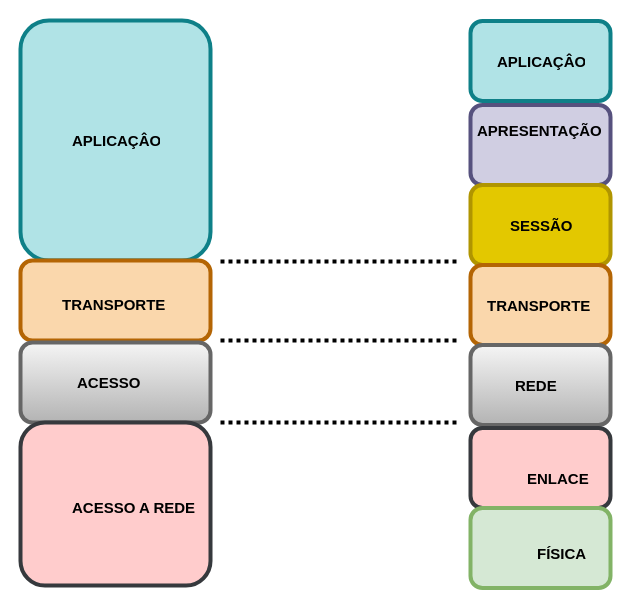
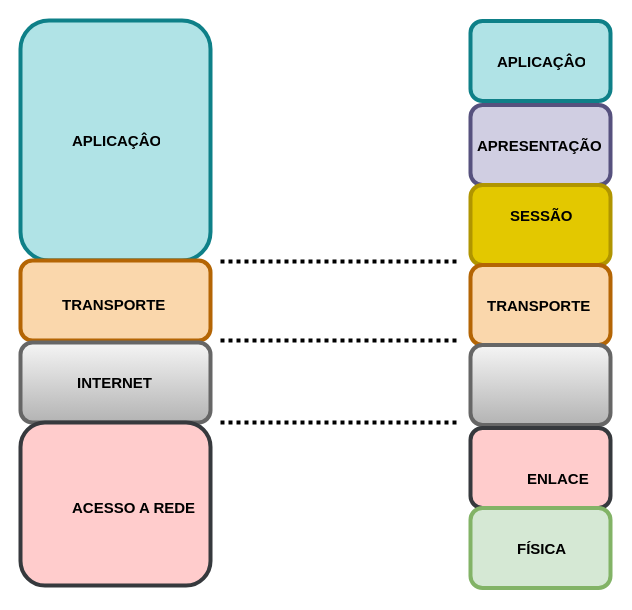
node "APRESENTAÇÃO": moved (541, 130) -> (541, 145)
node "SESSÃO": moved (541, 225) -> (541, 215)
node "ACESSO": label "ACESSO" -> "INTERNET"
node "REDE": removed
node "FÍSICA": moved (566, 553) -> (546, 548)
